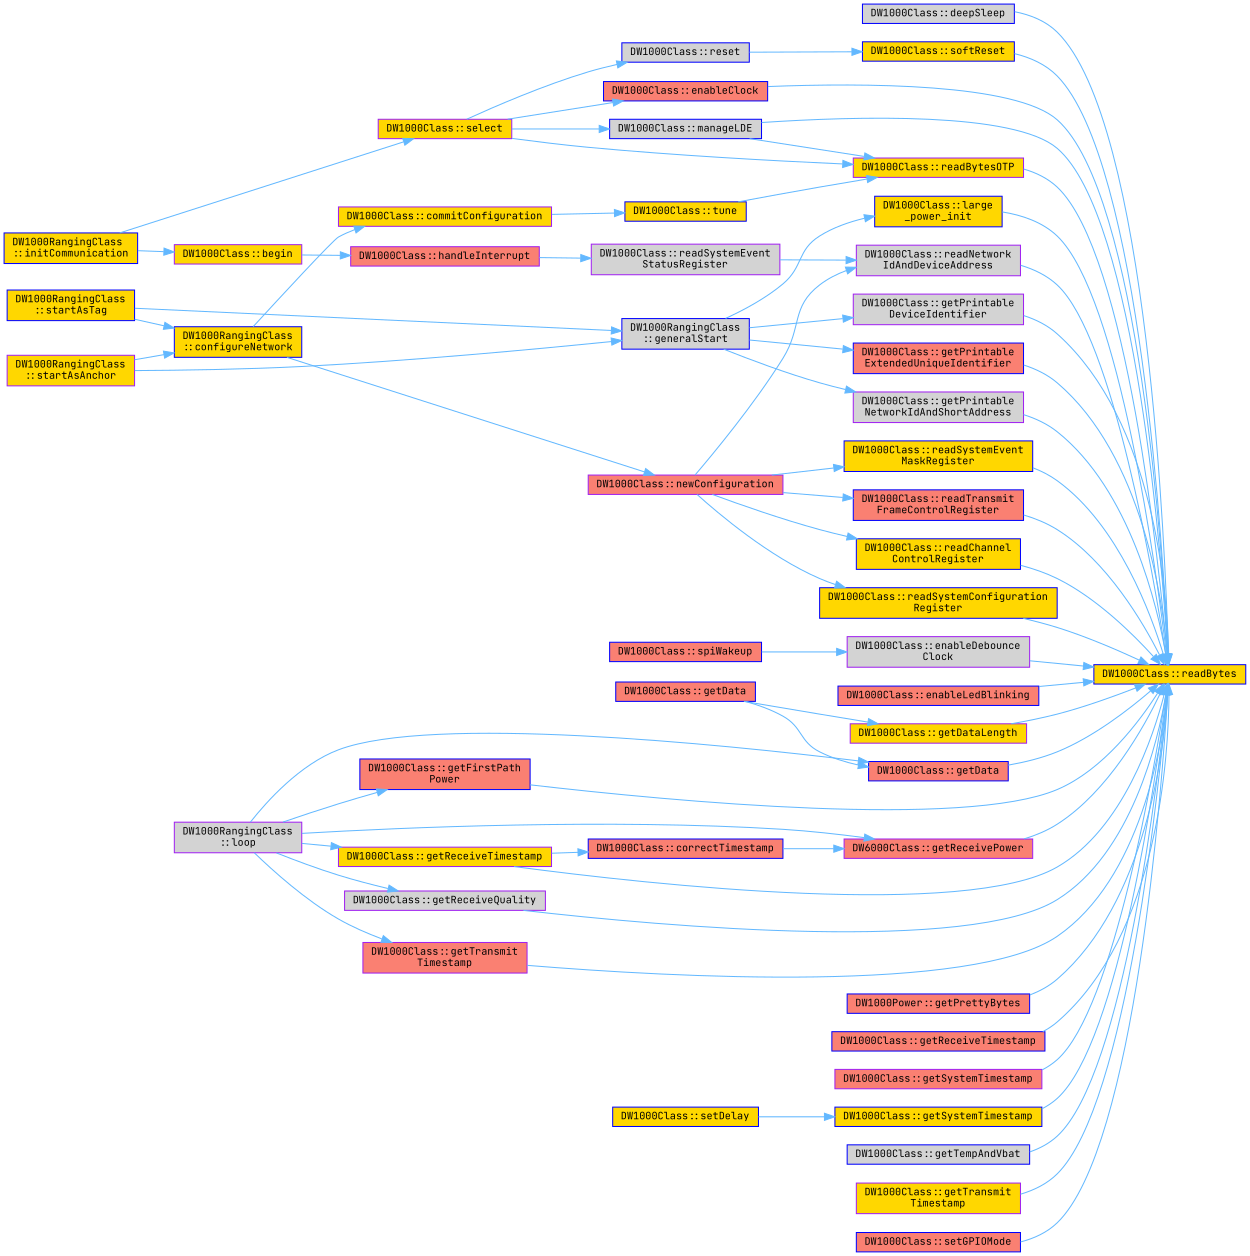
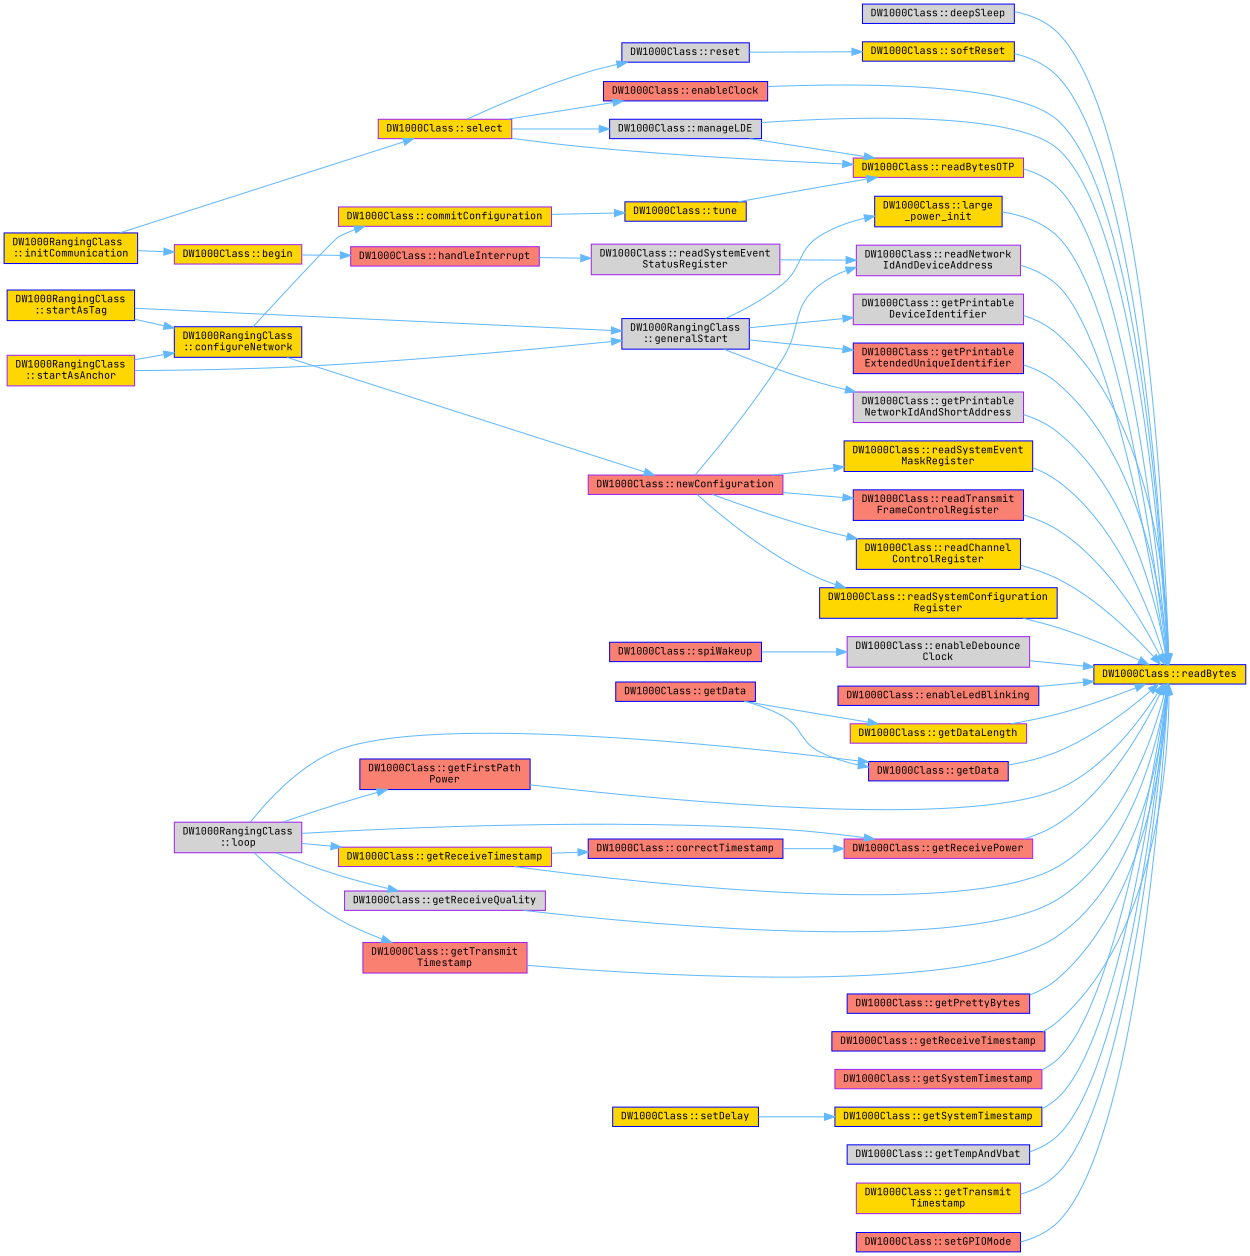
node "DW6000Class::getReceivePower": label "DW6000Class::getReceivePower" -> "DW1000Class::getReceivePower"
node "DW1000Power::getPrettyBytes": label "DW1000Power::getPrettyBytes" -> "DW1000Class::getPrettyBytes"
